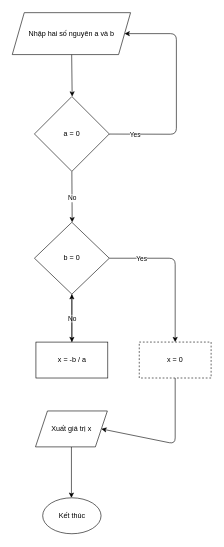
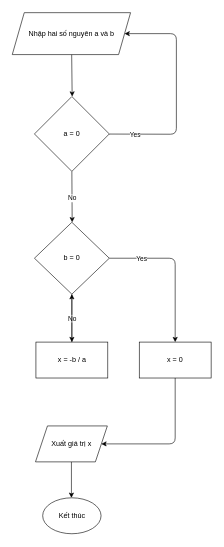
node "x = 0": style dashed -> solid
node "Xuất giá trị x": moved (72, 429) -> (72, 444)
